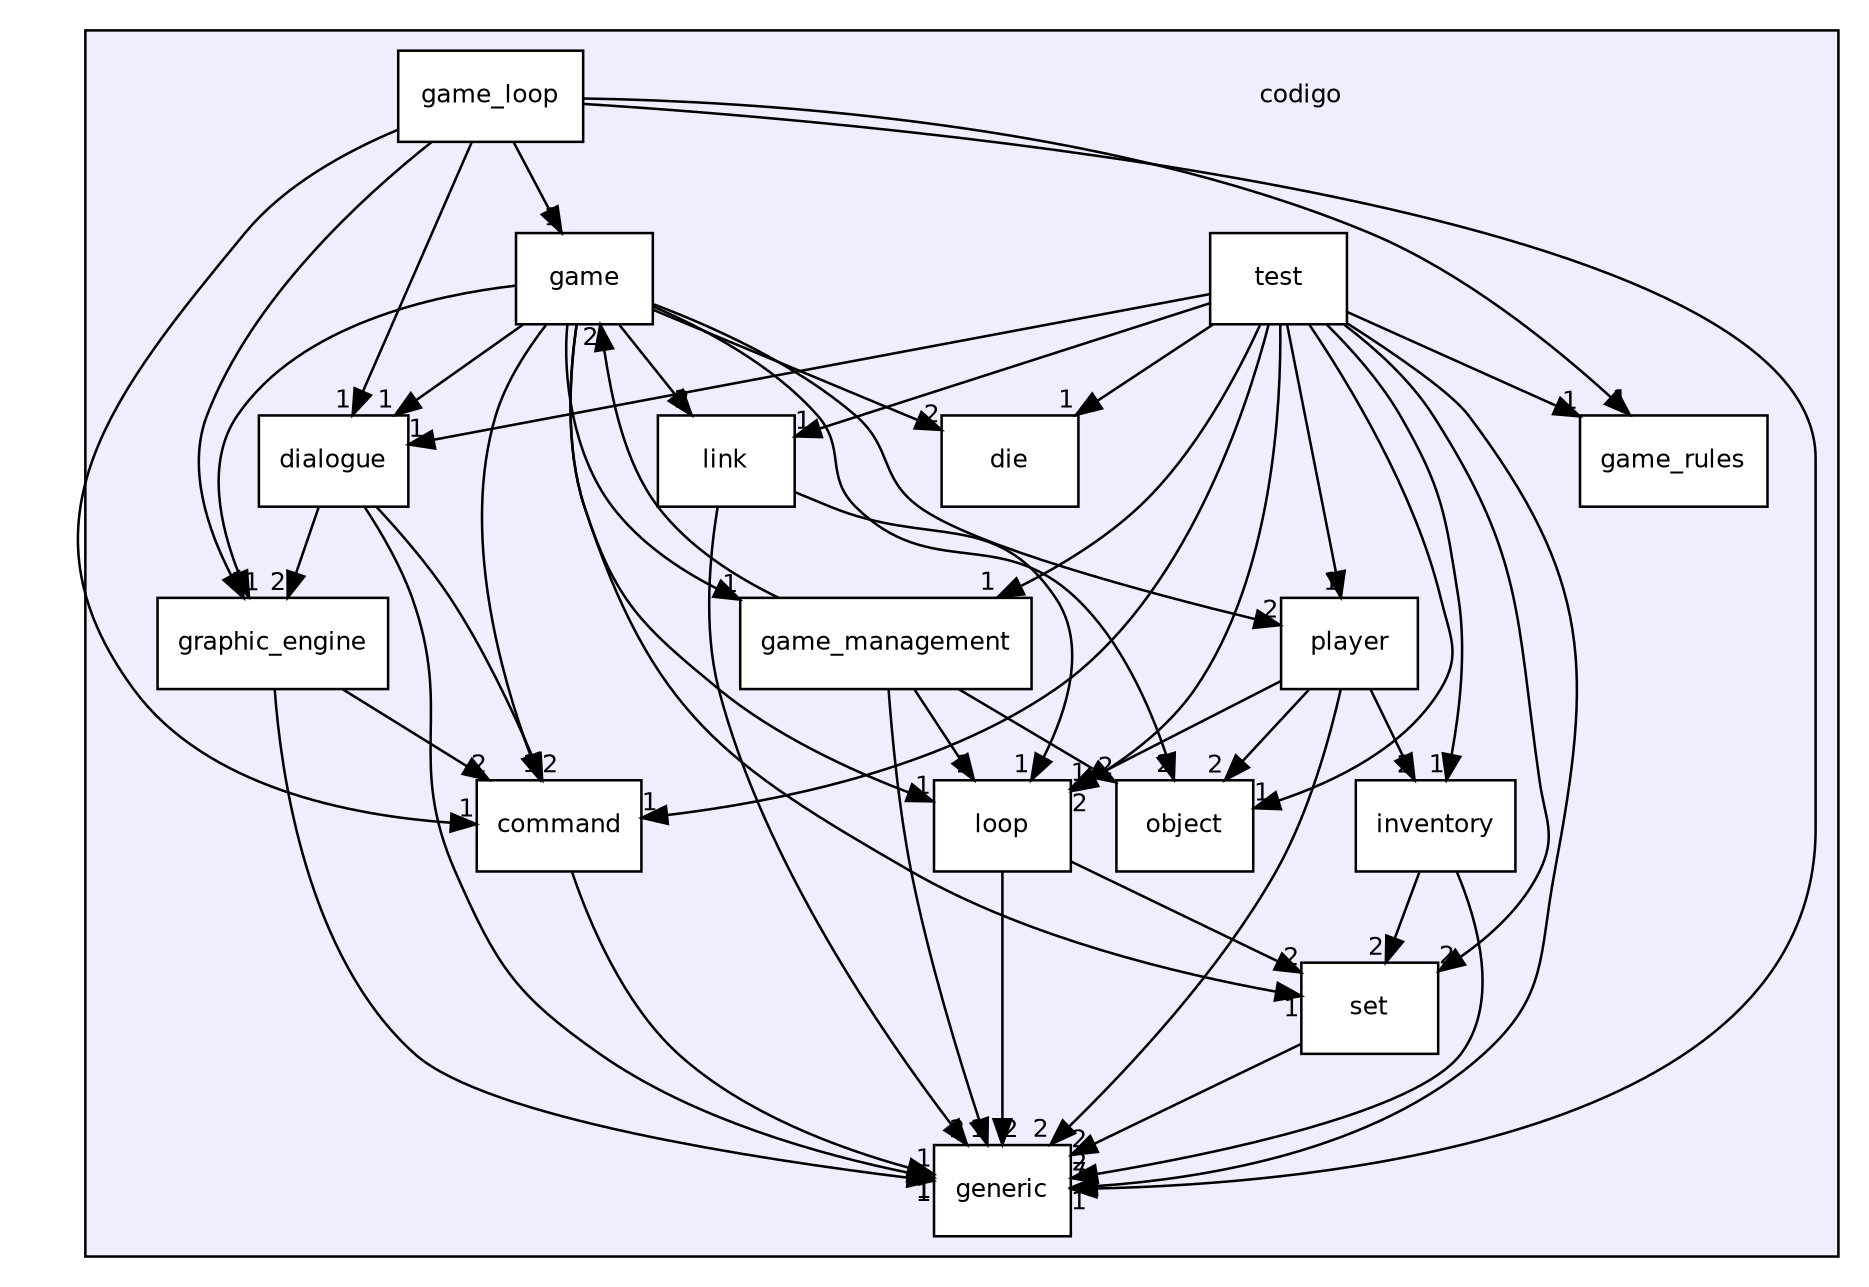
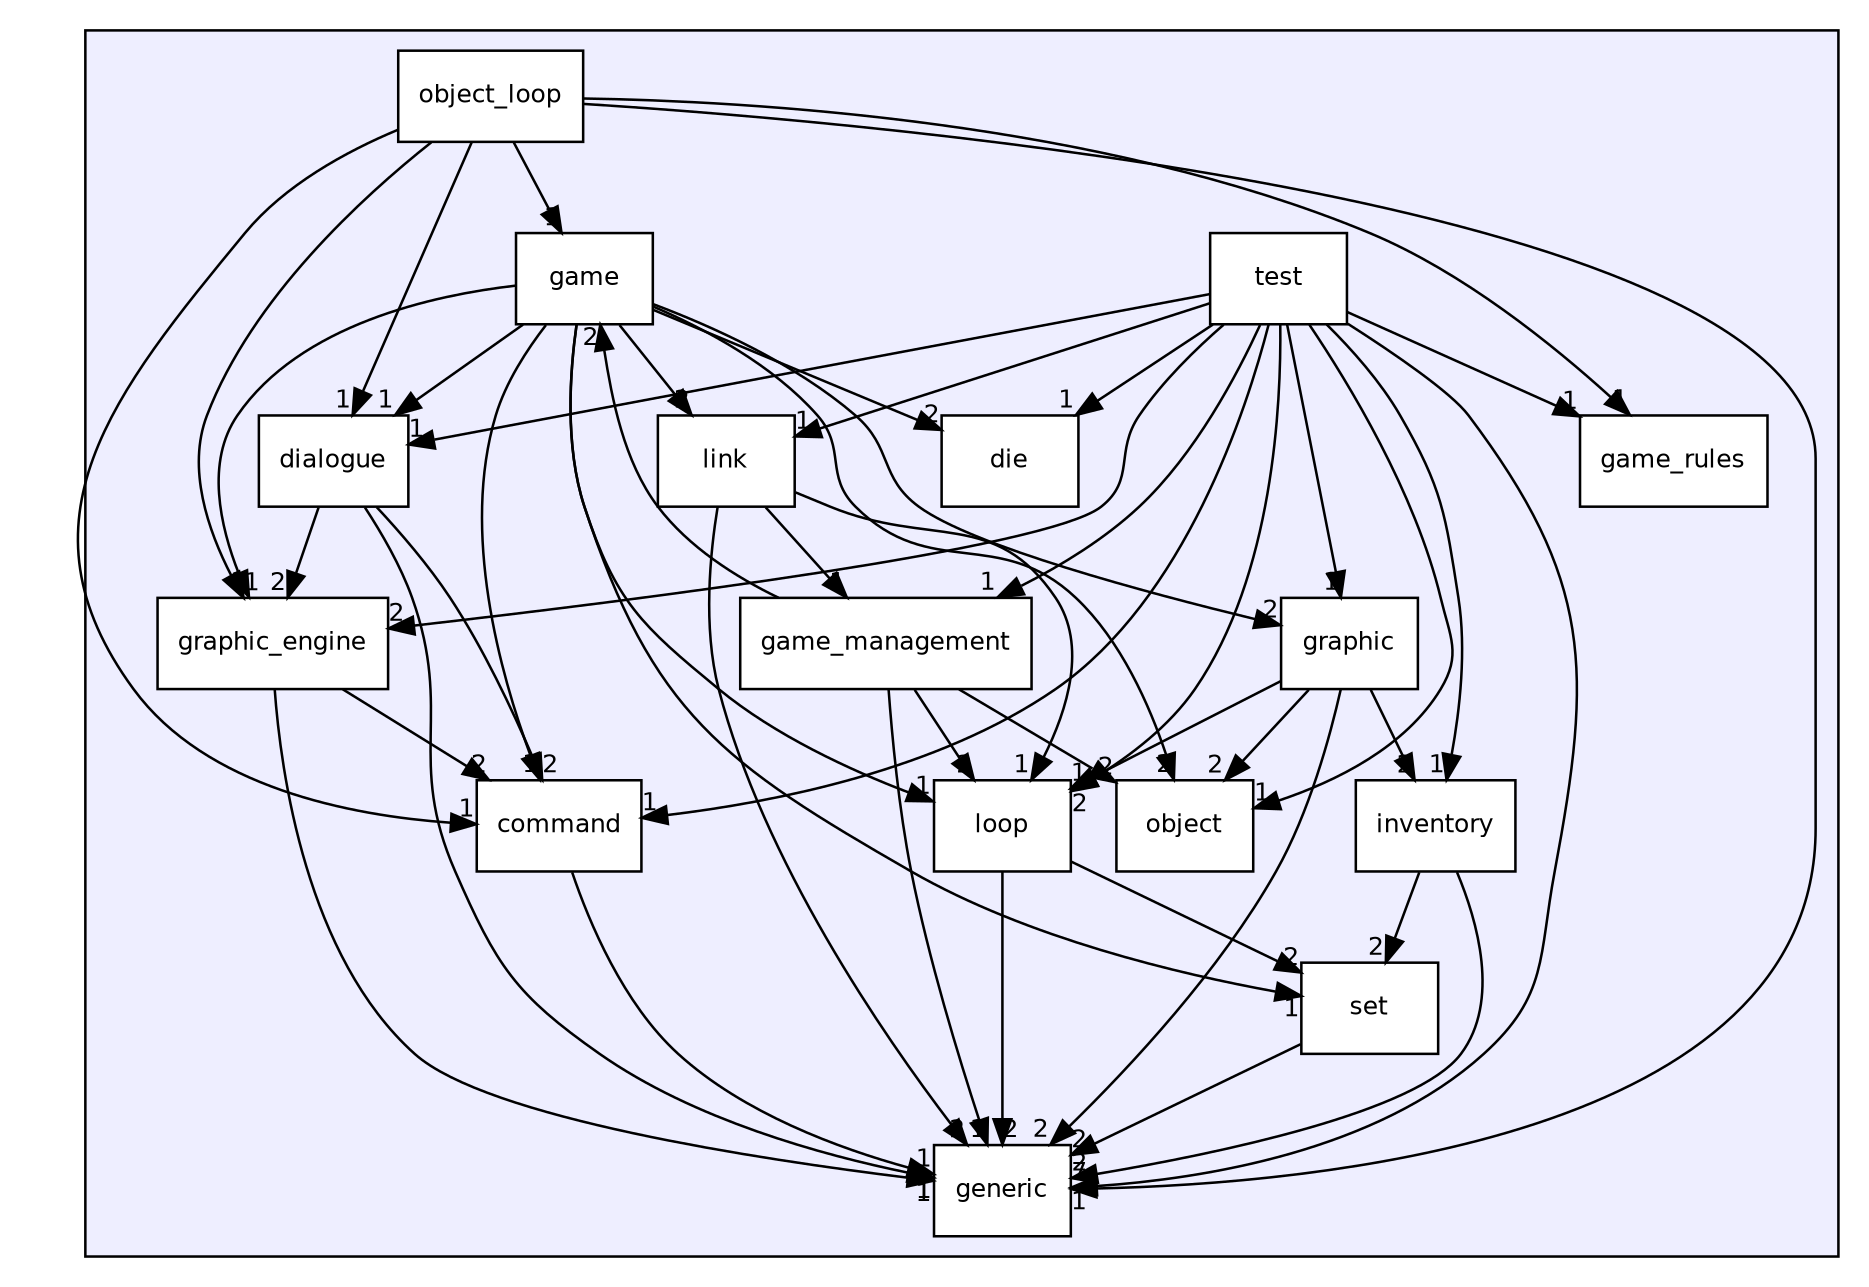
node "game_loop": label "game_loop" -> "object_loop"
node "codigo": removed
edge "game" -> "game_management": now "link" -> "game_management"
edge "test" -> "set": now "test" -> "graphic_engine"
node "player": label "player" -> "graphic"
